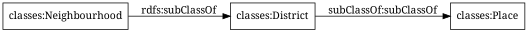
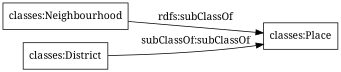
edge "classes:Neighbourhood" -> "classes:District": now "classes:Neighbourhood" -> "classes:Place"
